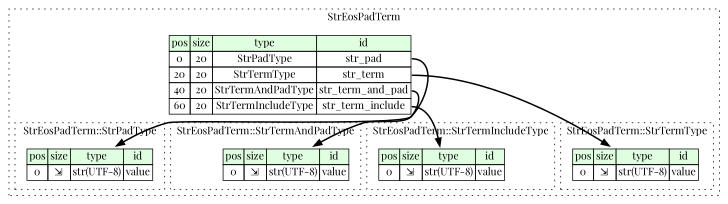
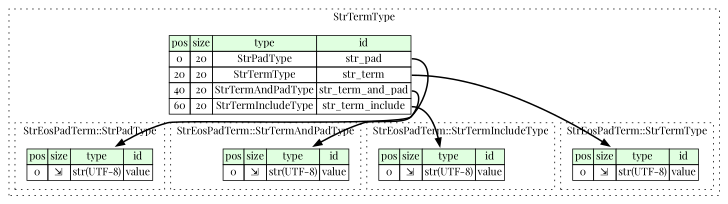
cluster "StrEosPadTerm": label "StrEosPadTerm" -> "StrTermType"
